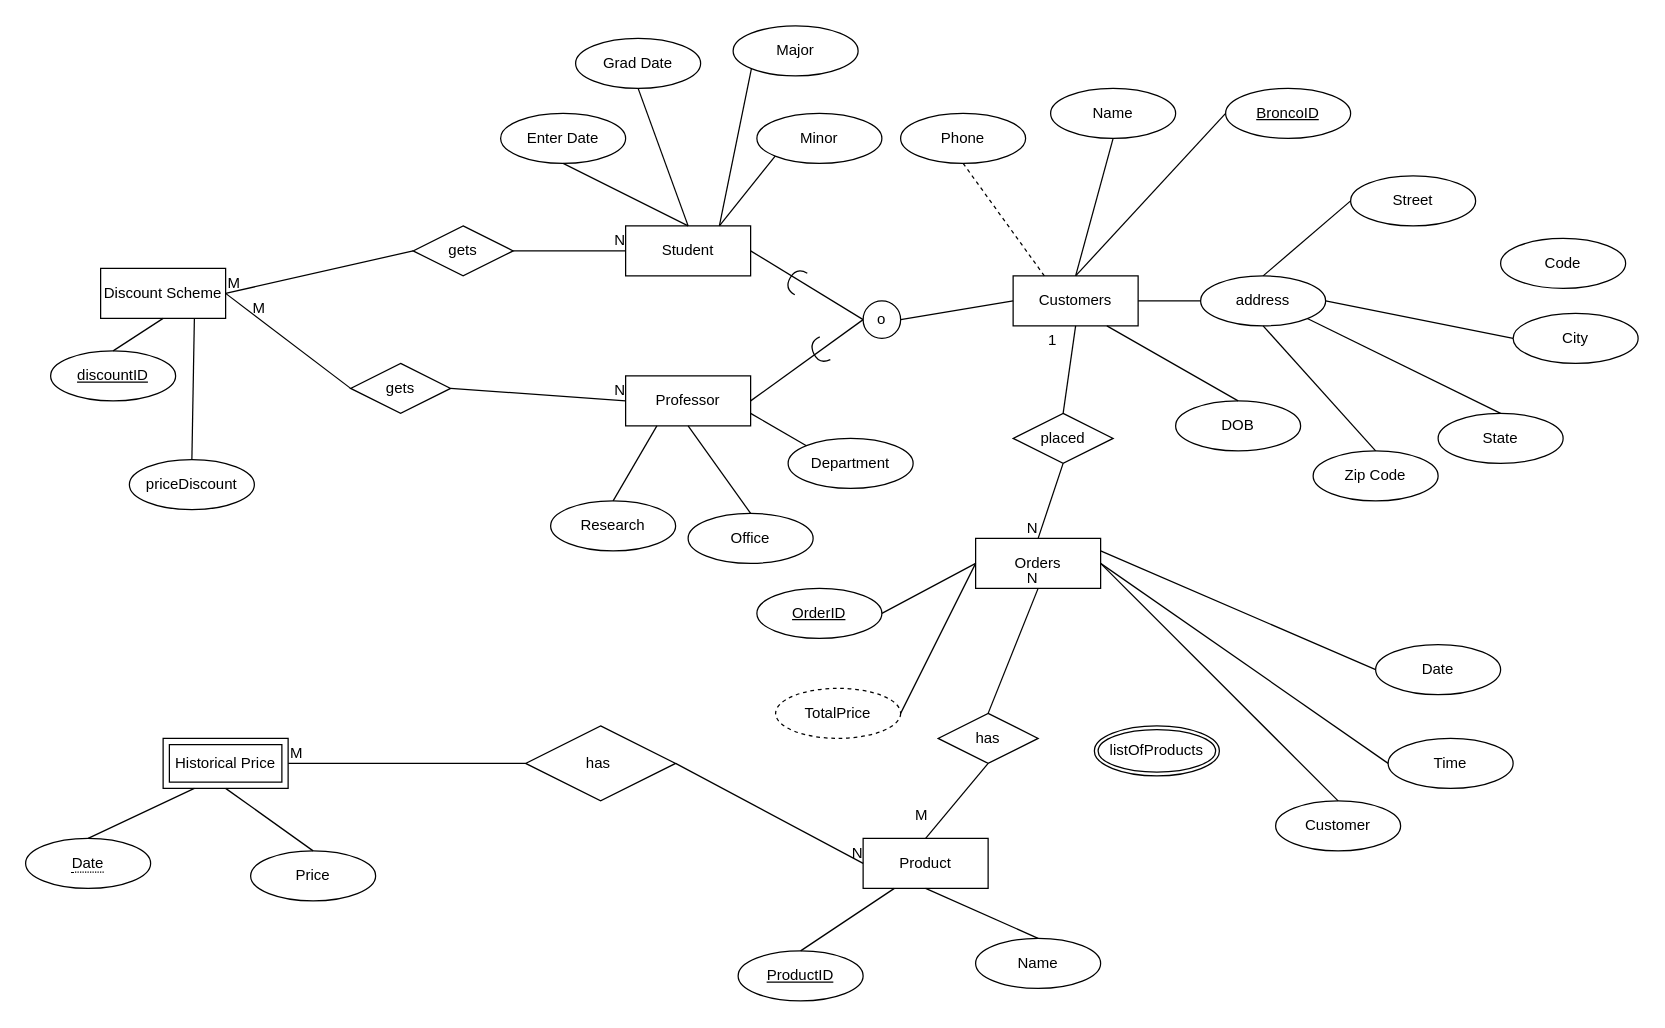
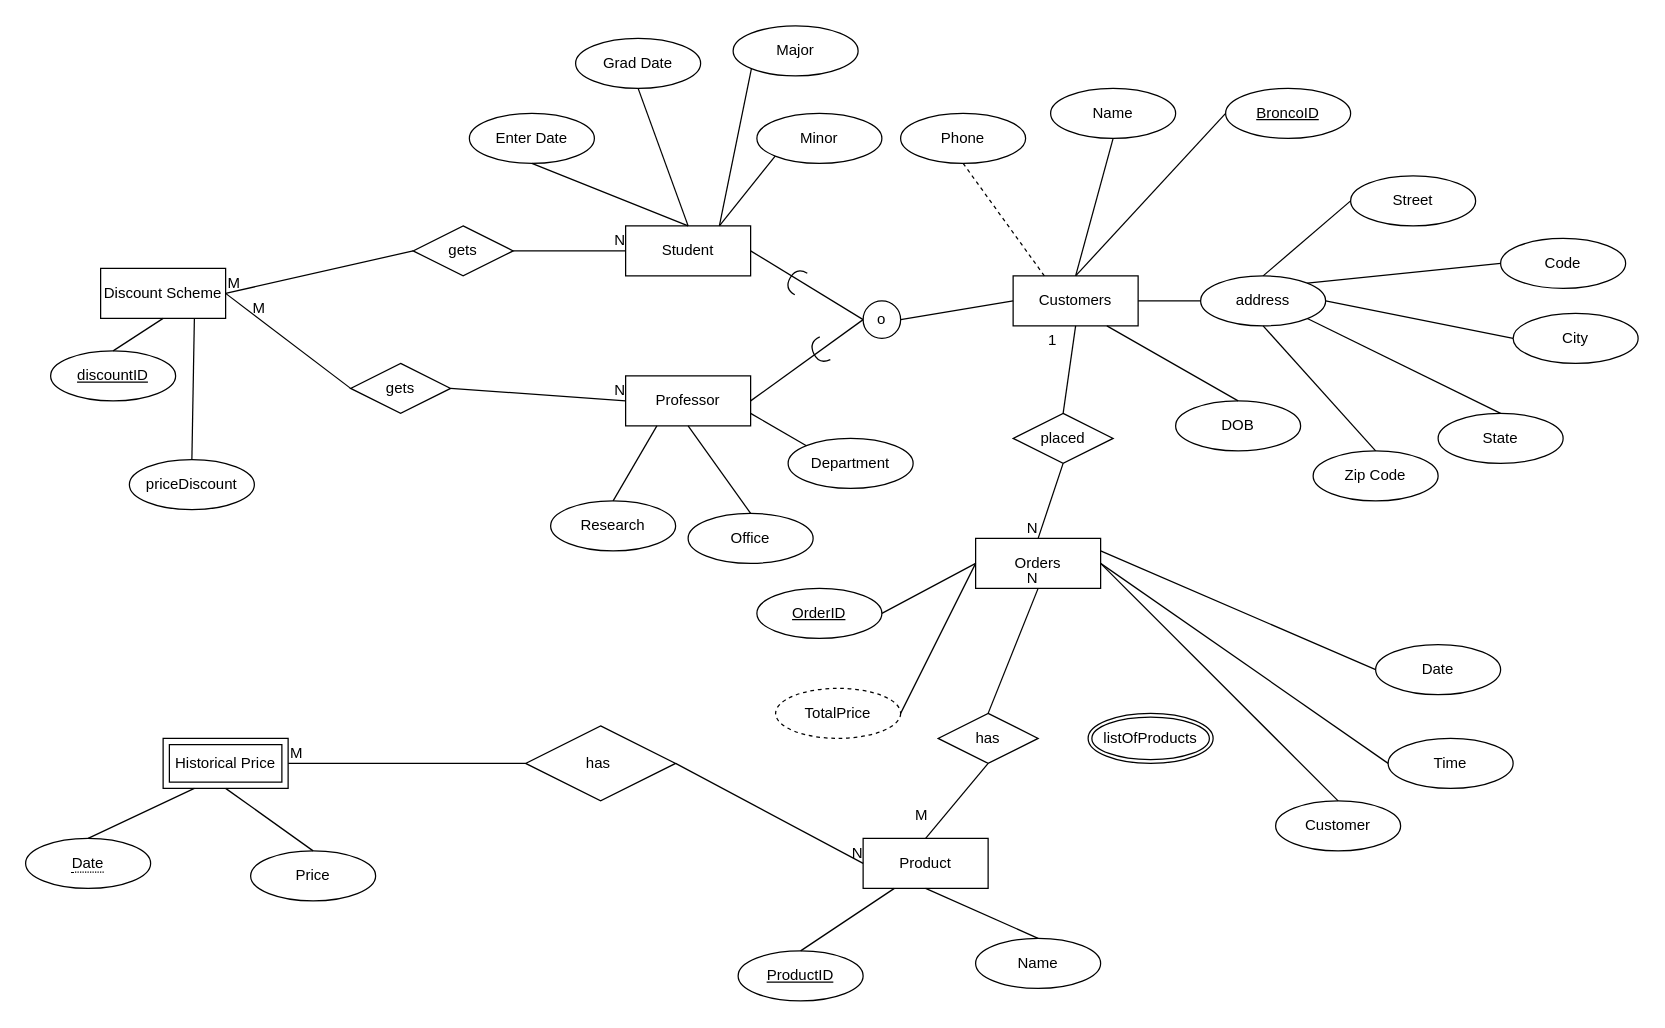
node "Enter Date": moved (563, 138) -> (532, 138)
edge "Code" -- "address": added
node "listOfProducts": moved (1157, 751) -> (1151, 738)
